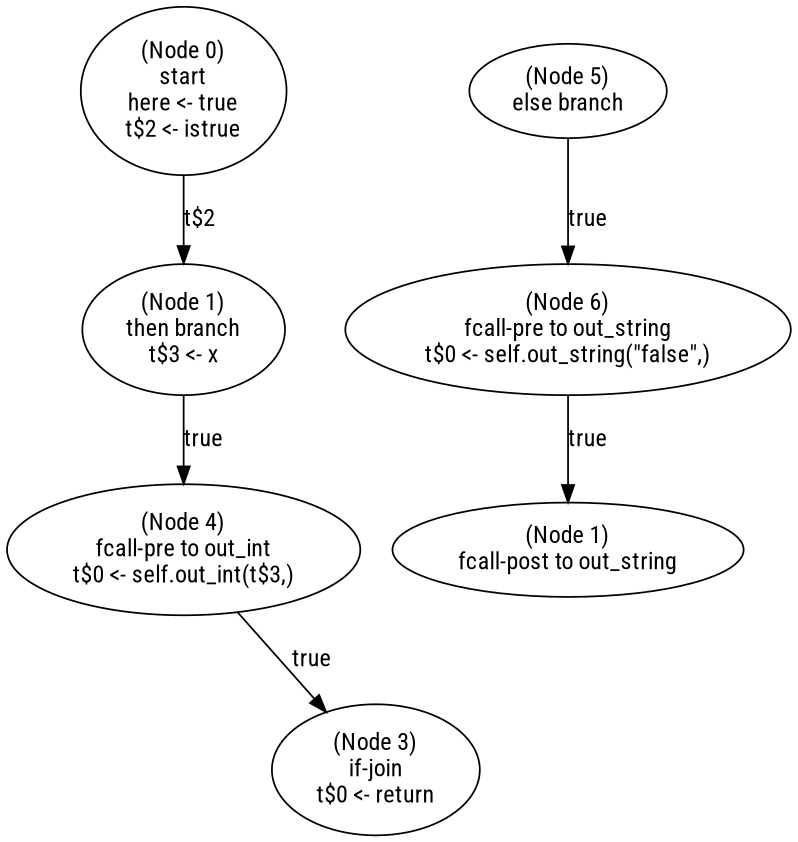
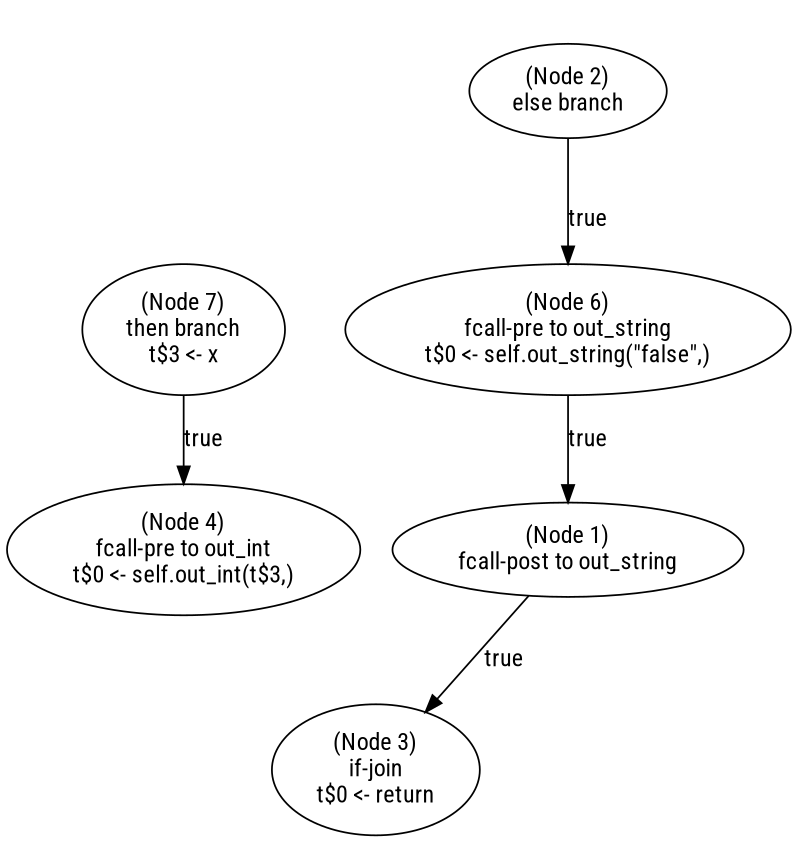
node "(Node 0) start here <- true t$2 <- istrue": removed
node "(Node 5) else branch": label "(Node 5) else branch" -> "(Node 2) else branch"
node "(Node 1) then branch t$3 <- x": label "(Node 1) then branch t$3 <- x" -> "(Node 7) then branch t$3 <- x"
edge "(Node 4) fcall-pre to out_int t$0 <- self.out_int(t$3,)" -> "(Node 3) if-join t$0 <- return": now "(Node 1) fcall-post to out_string" -> "(Node 3) if-join t$0 <- return"
